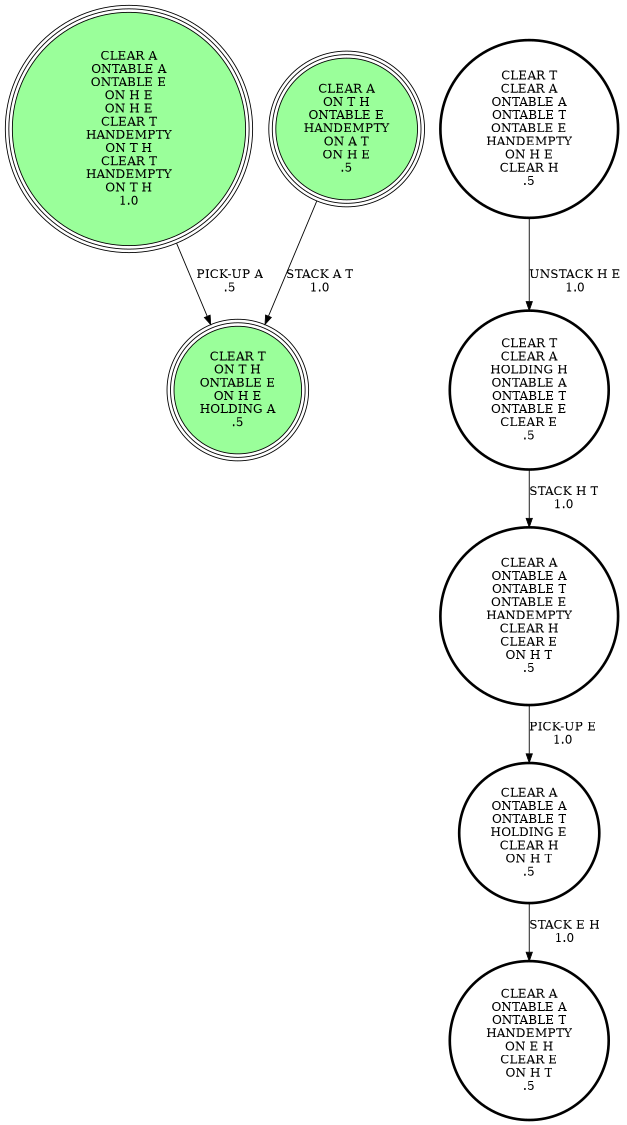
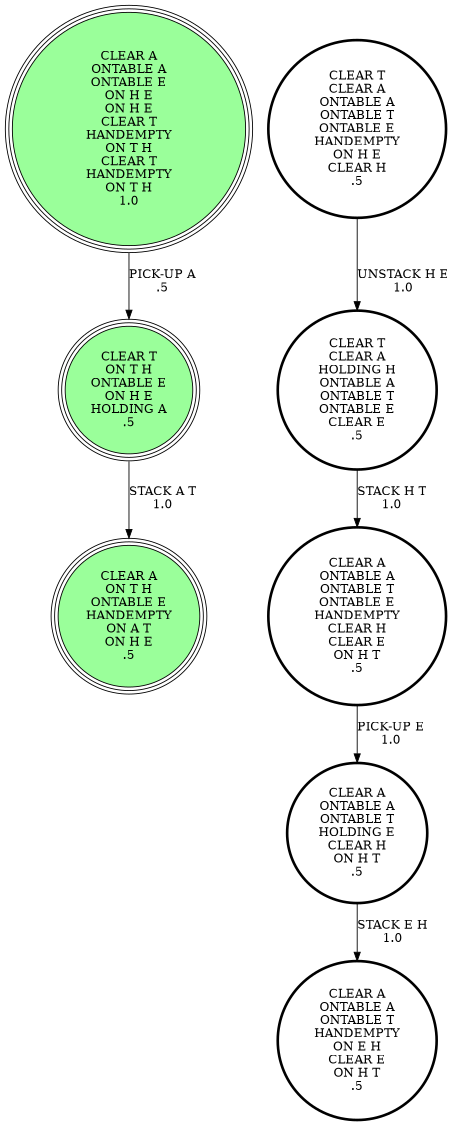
edge "CLEAR A ON T H ONTABLE E HANDEMPTY ON A T ON H E .5" -> "CLEAR T ON T H ONTABLE E ON H E HOLDING A .5": reversed
